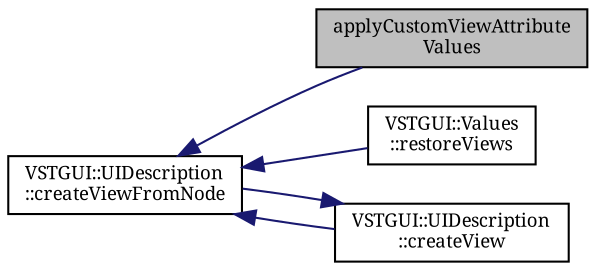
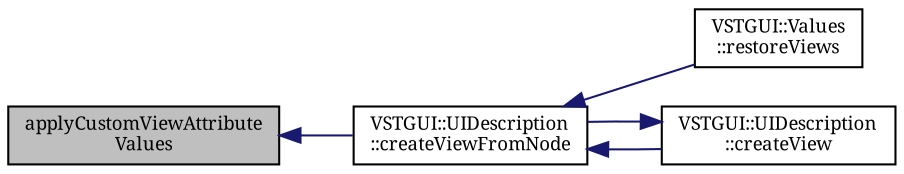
edge "applyCustomViewAttribute Values" -> "VSTGUI::UIDescription ::createViewFromNode": reversed
